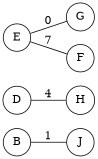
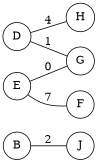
edge "D" -- "G": added, label "1"
edge "B" -- "J": label "1" -> "2"
